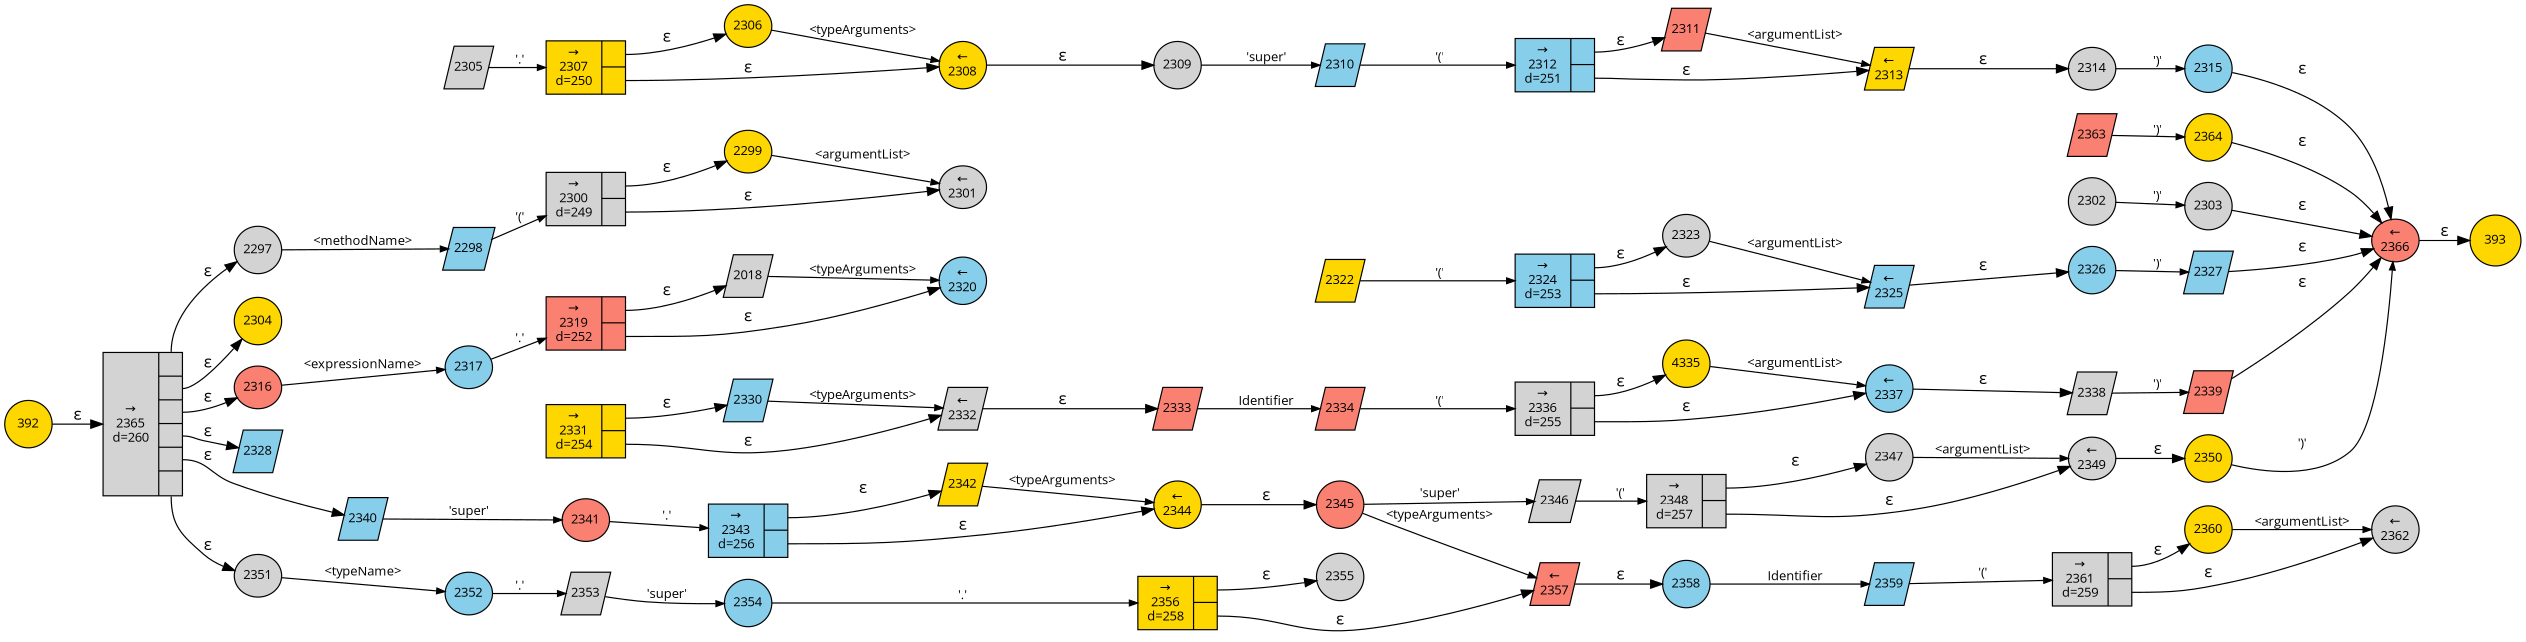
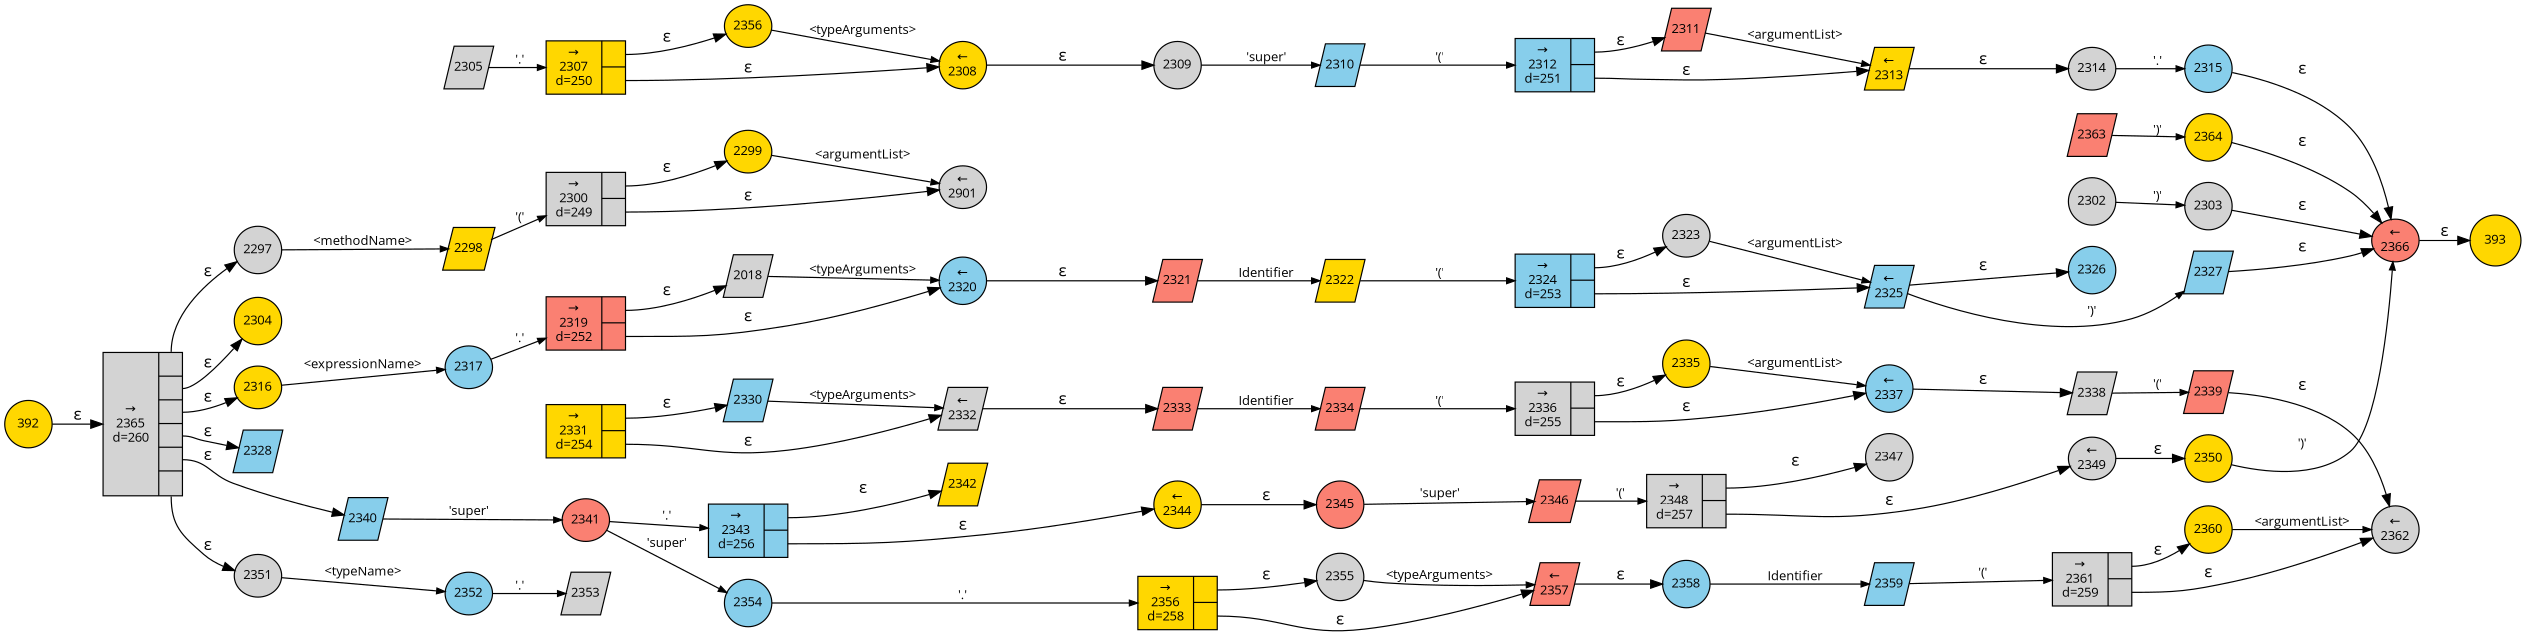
node "2306": label "2306" -> "2356"
edge "2314" -> "2315": label "')'" -> "'.'"
node "← 2301": label "← 2301" -> "← 2901"
node "2298": fillcolor skyblue -> gold
edge "2326" -> "2327": now "← 2325" -> "2327"
node "2321": added
edge "2339" -> "← 2366": now "2339" -> "← 2362"
node "4335": label "4335" -> "2335"
edge "2338" -> "2339": label "')'" -> "'('"
node "2316": fillcolor salmon -> gold
edge "2347" -> "← 2349": removed, label "<argumentList>"
edge "2342" -> "← 2344": removed, label "<typeArguments>"
node "2346": fillcolor lightgrey -> salmon
edge "2345" -> "← 2357": now "2355" -> "← 2357"
edge "2353" -> "2354": now "2341" -> "2354"
